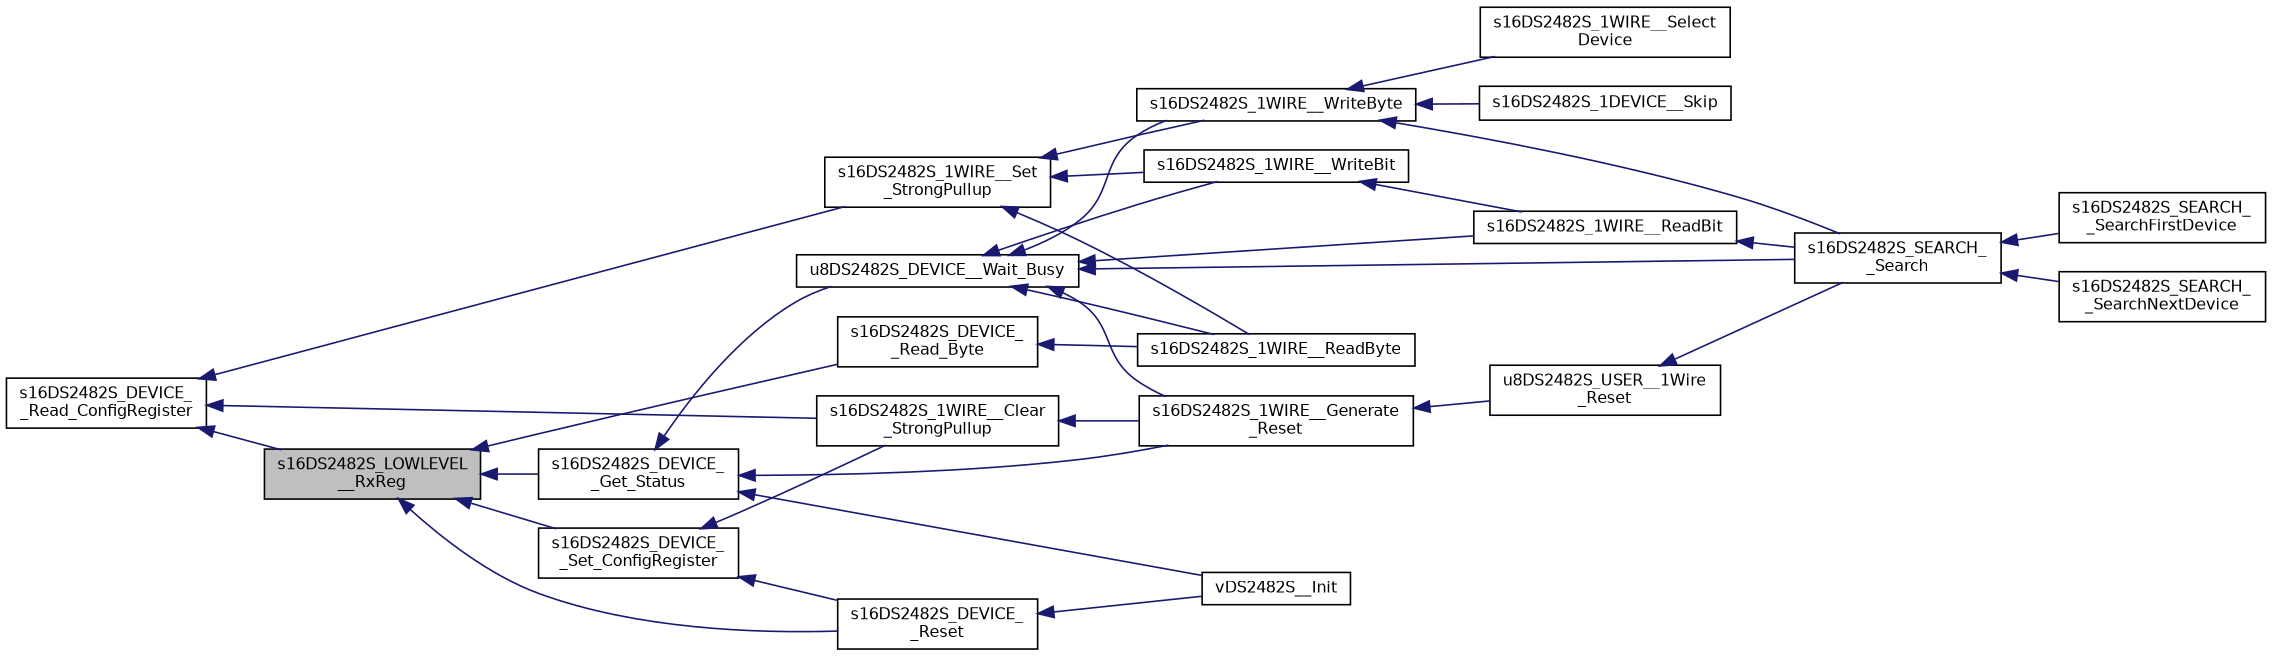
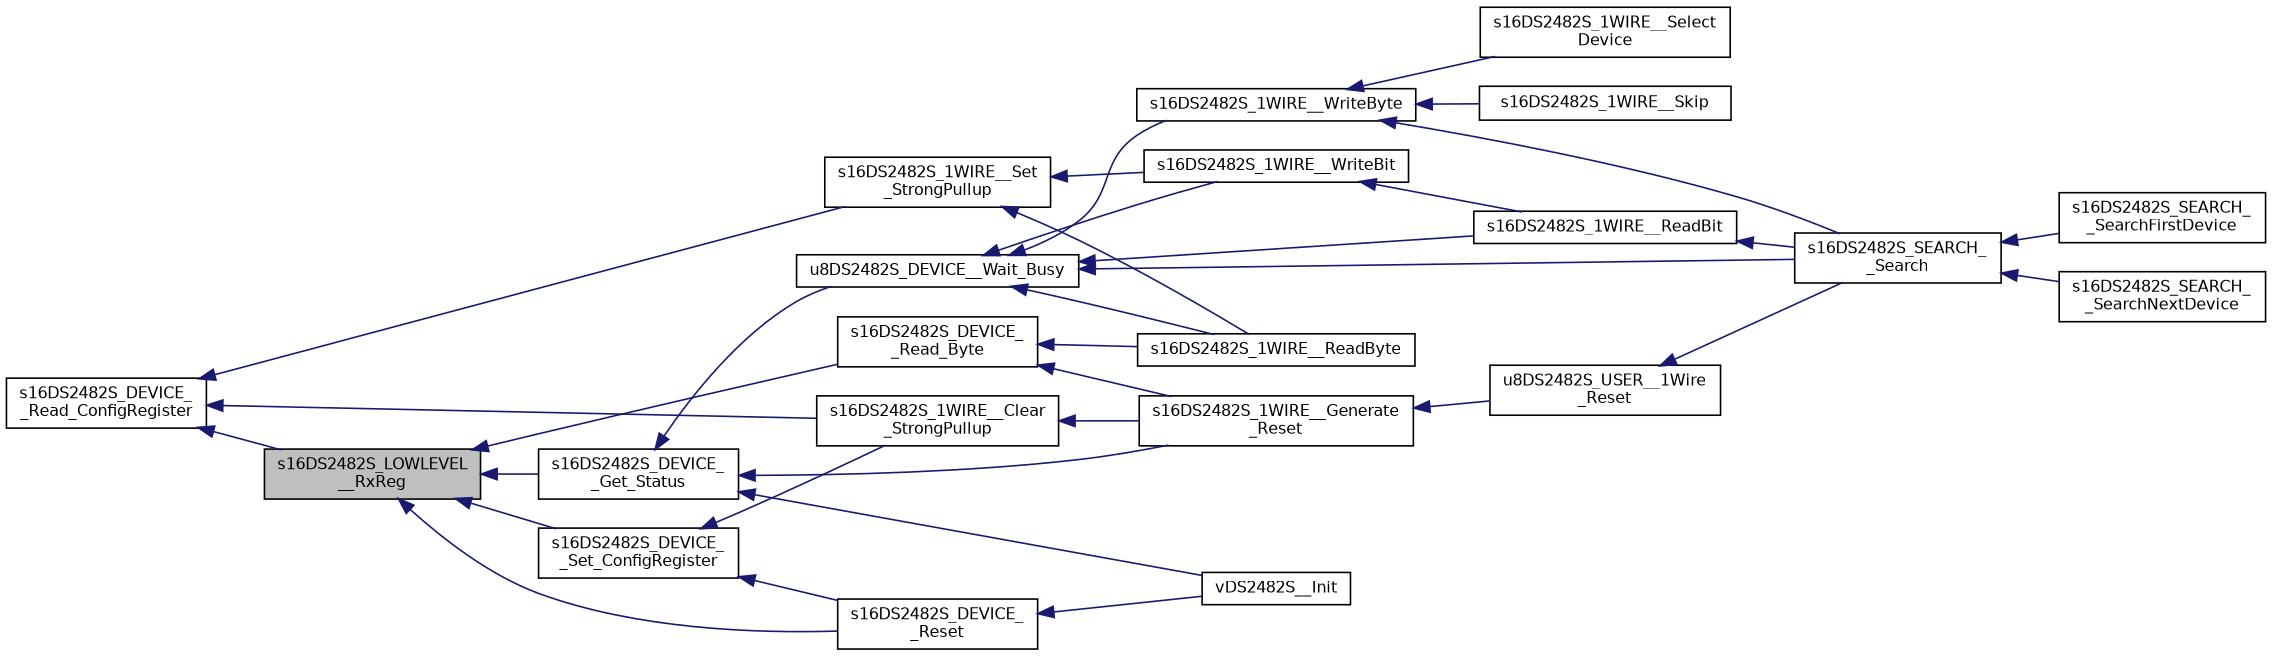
node "s16DS2482S_1DEVICE__Skip": label "s16DS2482S_1DEVICE__Skip" -> "s16DS2482S_1WIRE__Skip"
edge "s16DS2482S_1WIRE__WriteByte" -> "s16DS2482S_1WIRE__Set _StrongPullup": removed
edge "s16DS2482S_1WIRE__Generate _Reset" -> "u8DS2482S_DEVICE__Wait_Busy": now "s16DS2482S_1WIRE__Generate _Reset" -> "s16DS2482S_DEVICE_ _Read_Byte"
